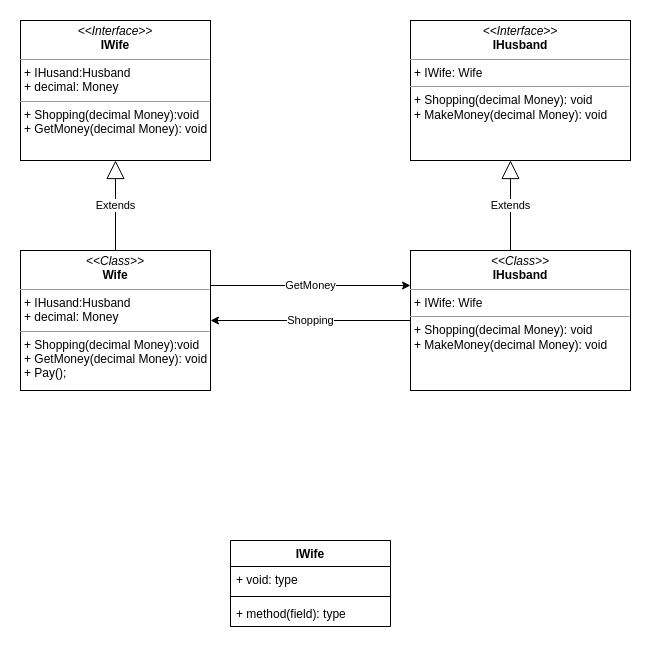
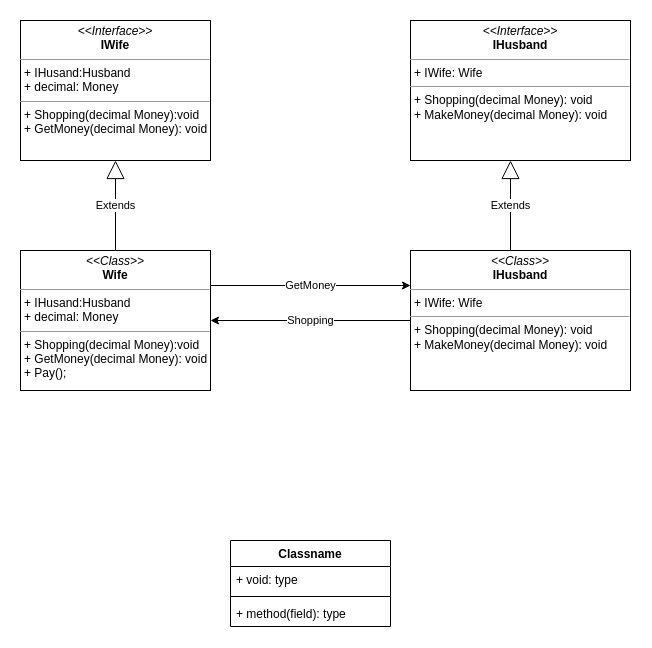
node "IWife": label "IWife" -> "Classname"
